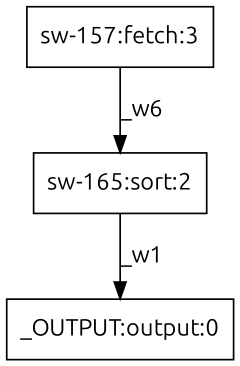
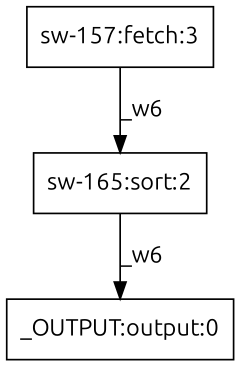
edge "sw-165:sort:2" -> "_OUTPUT:output:0": label "_w1" -> "_w6"
